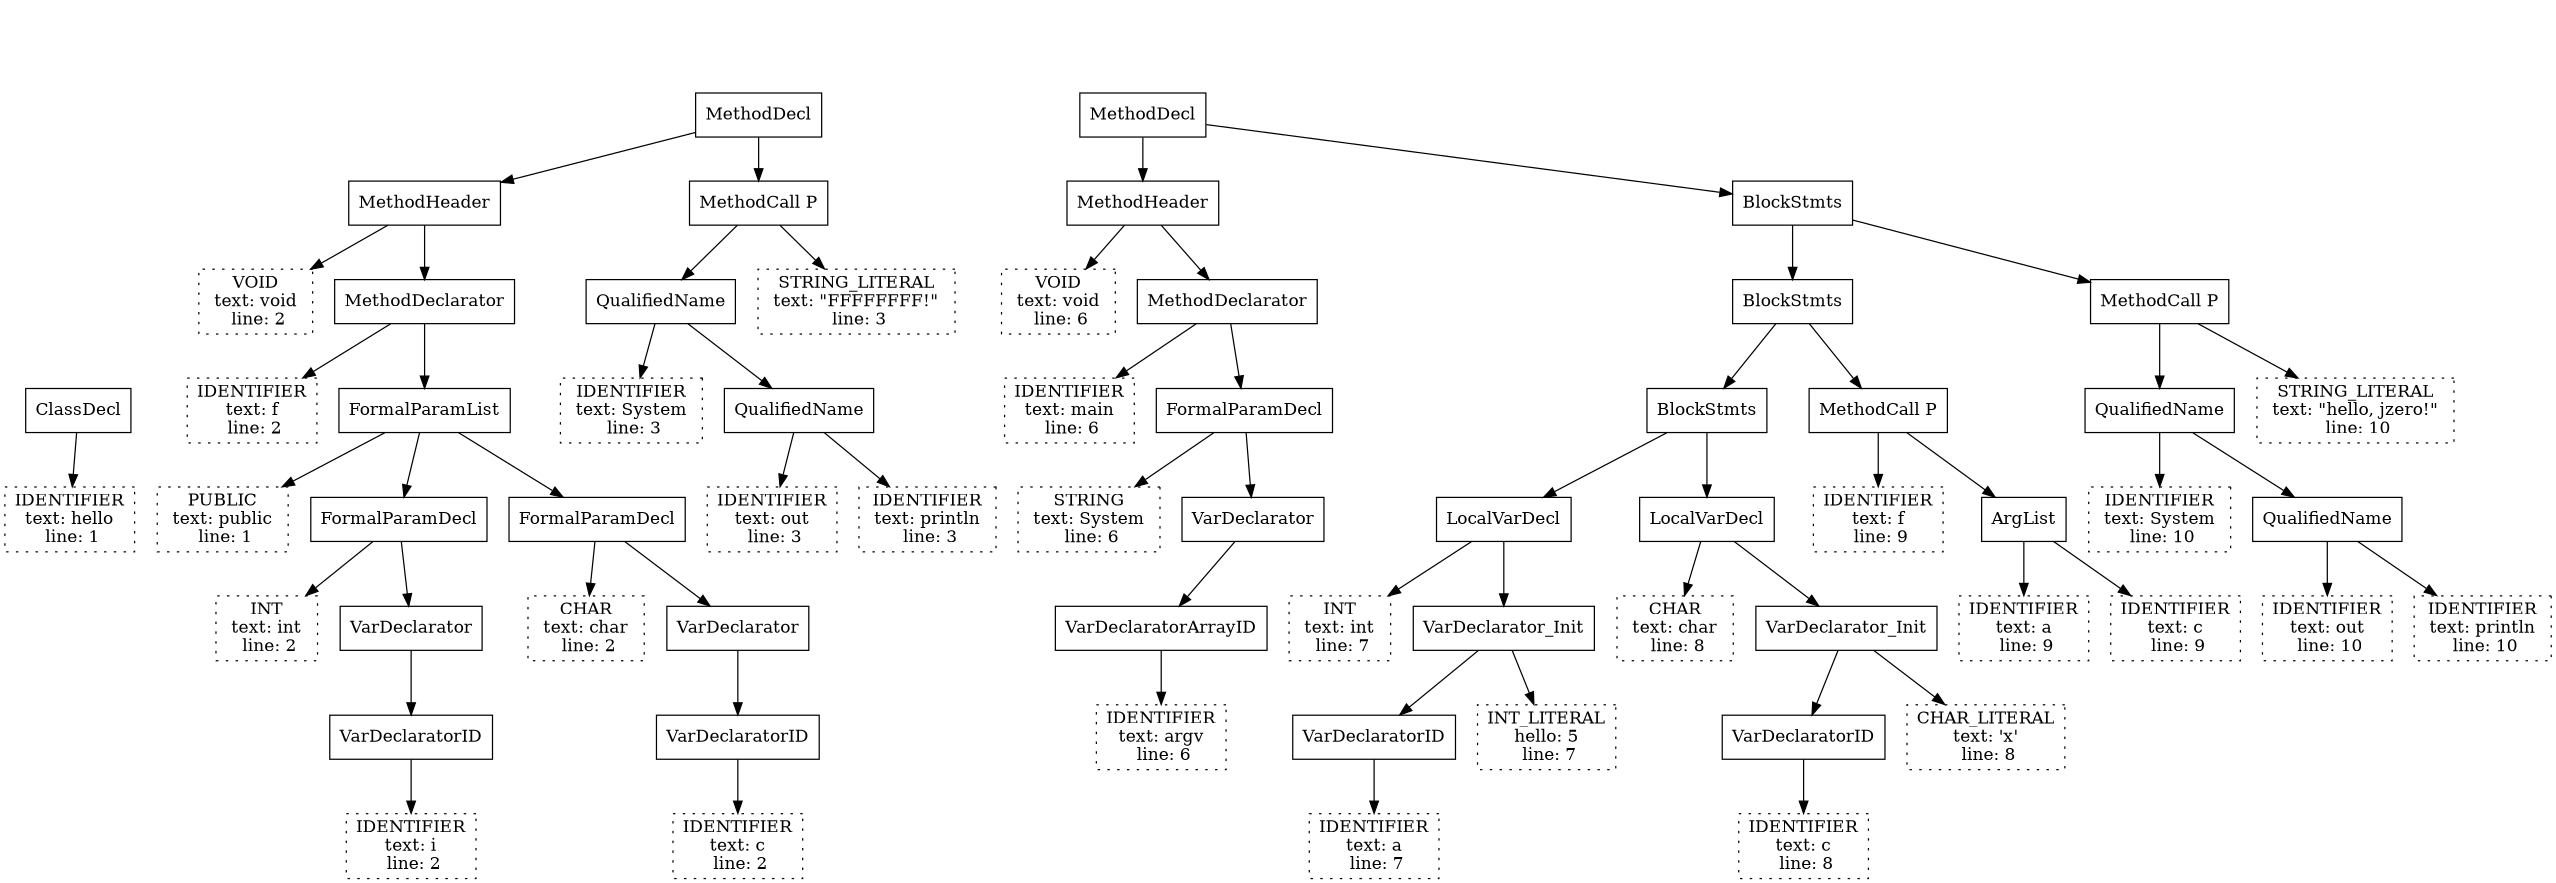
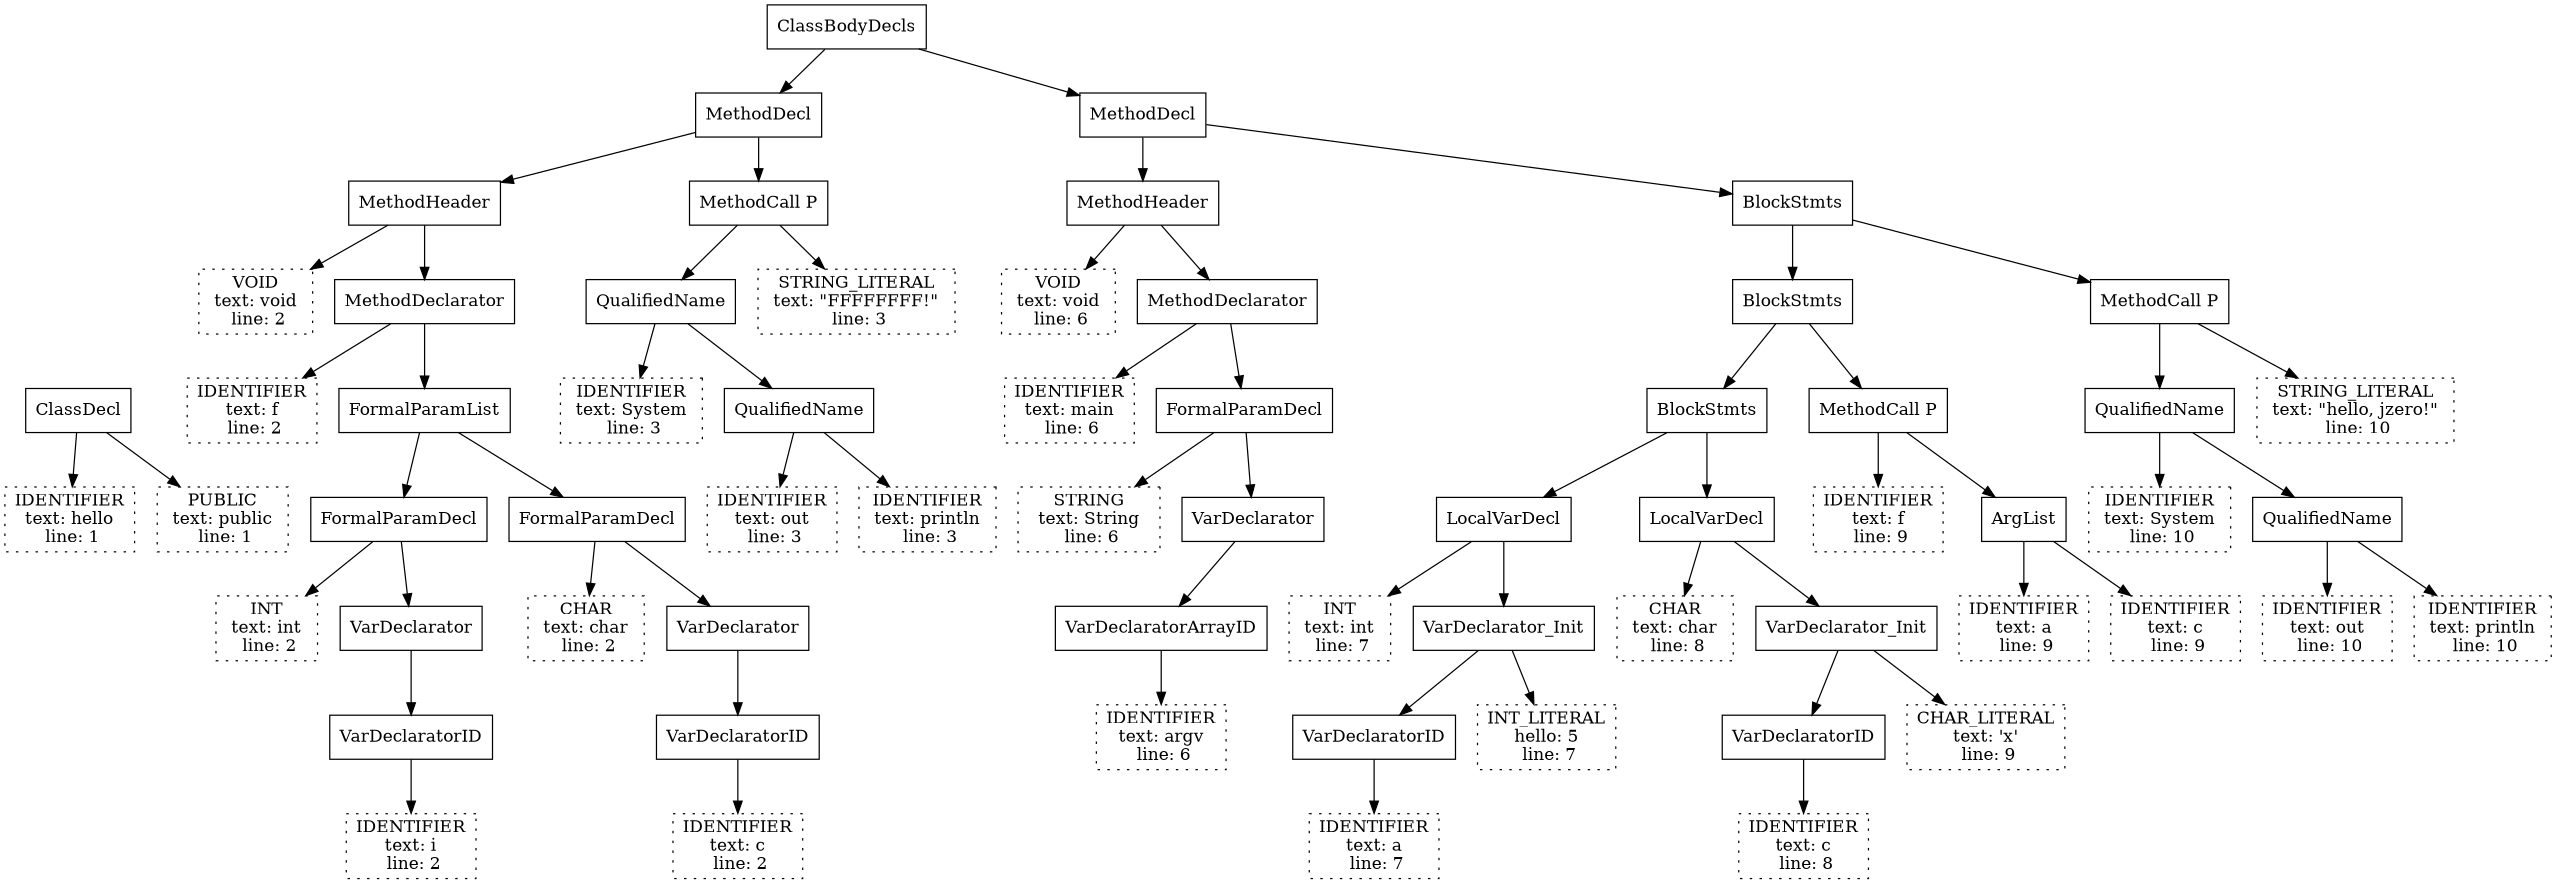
node "ClassBodyDecls": added
edge "FormalParamList" -> "PUBLIC": now "ClassDecl" -> "PUBLIC"
node "STRING": text "text: System" -> "text: String"
node "CHAR_LITERAL": text "line: 8" -> "line: 9"
